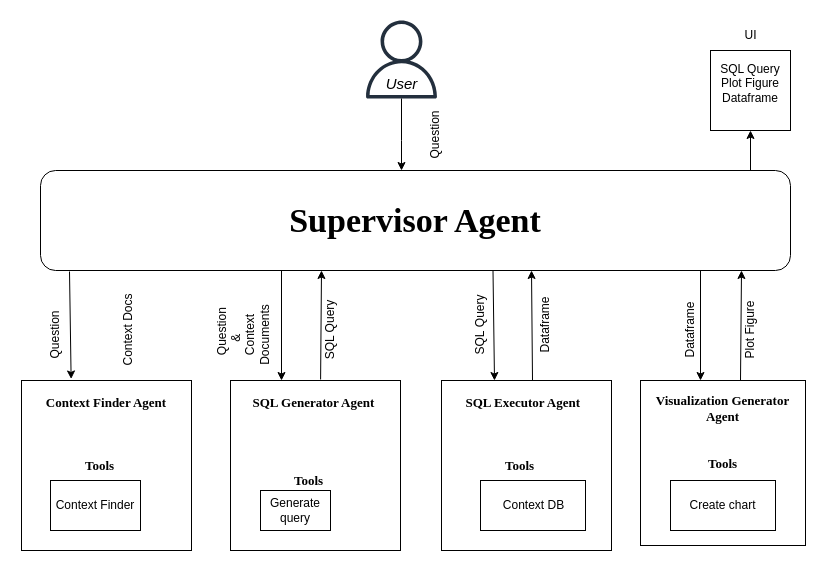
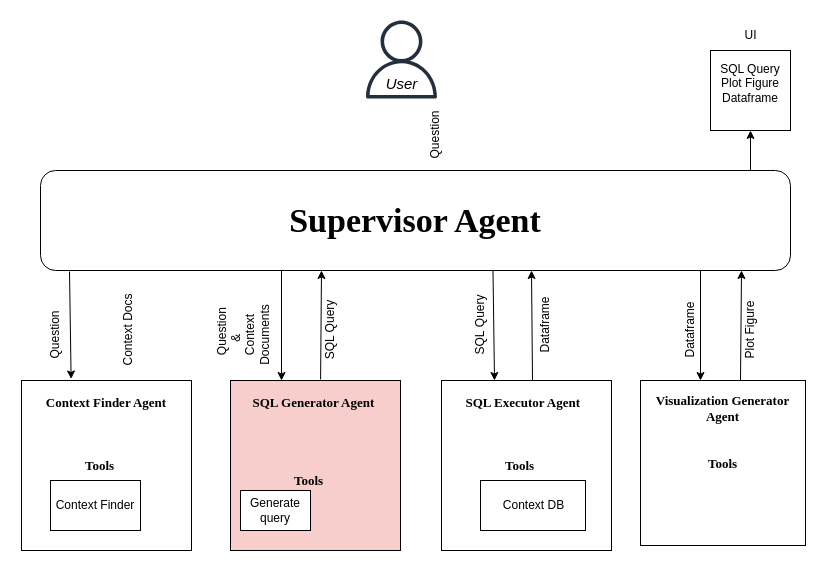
edge "User" -> "Supervisor Agent": removed
node "SQL Generator Agent Tools": fillcolor #ffffff -> #f8cecc
node "Create chart": removed
node "Generate query": moved (296, 511) -> (276, 511)
